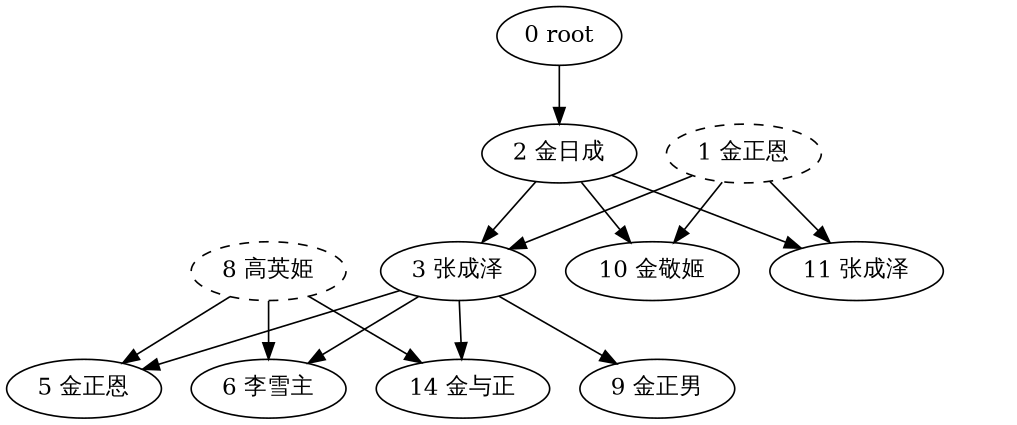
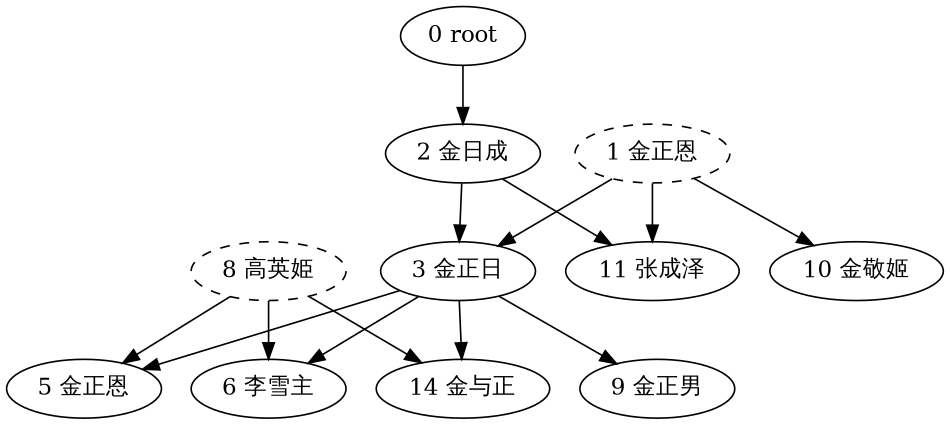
edge "2 金日成" -> "10 金敬姬": removed
node "3 张成泽": label "3 张成泽" -> "3 金正日"
